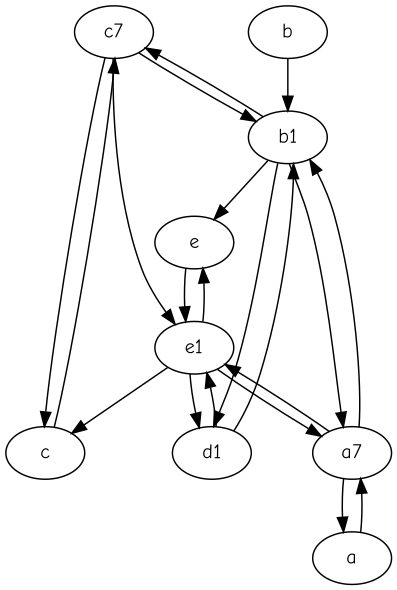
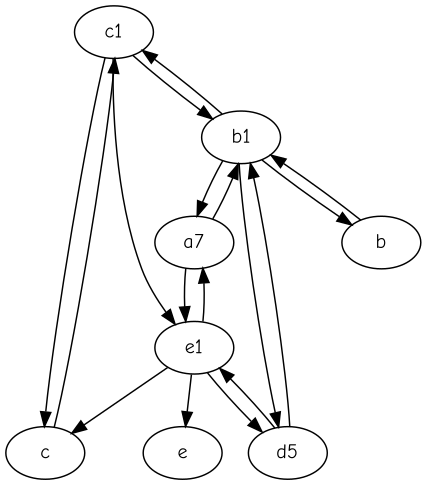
node "c7": label "c7" -> "c1"
edge "b1" -> "e": now "b1" -> "b"
edge "e" -> "e1": removed
node "d1": label "d1" -> "d5"
node "a": removed
